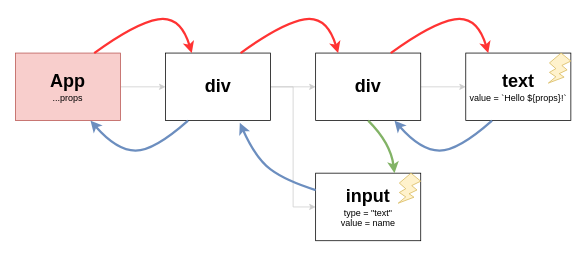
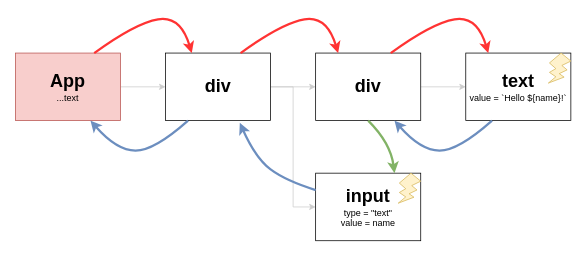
node "App ...props": label "App ...props" -> "App ...text"
node "text value = `Hello ${props}!`": label "text value = `Hello ${props}!`" -> "text value = `Hello ${name}!`"
